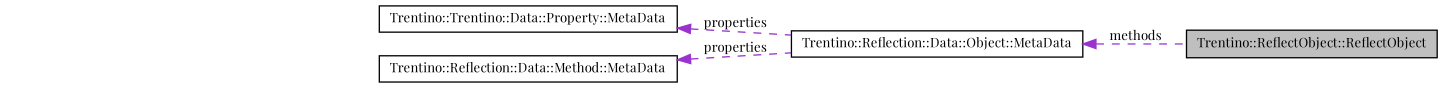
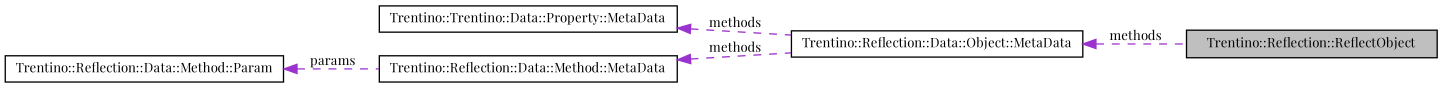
edge "Trentino::Reflection::Data::Object::MetaData" -> "Trentino::Trentino::Data::Property::MetaData": label " properties" -> " methods"
node "Trentino::ReflectObject::ReflectObject": label "Trentino::ReflectObject::ReflectObject" -> "Trentino::Reflection::ReflectObject"
edge "Trentino::Reflection::Data::Object::MetaData" -> "Trentino::Reflection::Data::Method::MetaData": label " properties" -> " methods"
node "Trentino::Reflection::Data::Method::Param": added
